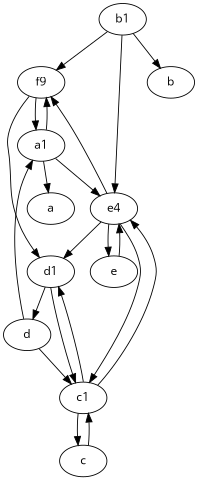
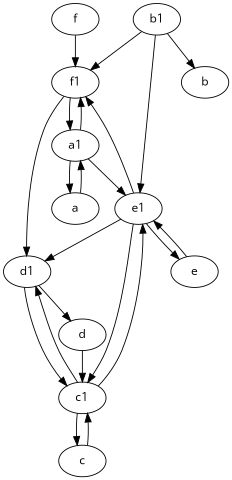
node "f": added
node "f9": label "f9" -> "f1"
node "e4": label "e4" -> "e1"
edge "d" -> "a1": now "a" -> "a1"
